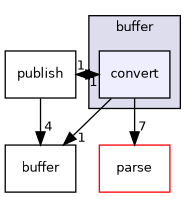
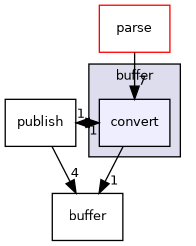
edge "convert" -> "parse": reversed
